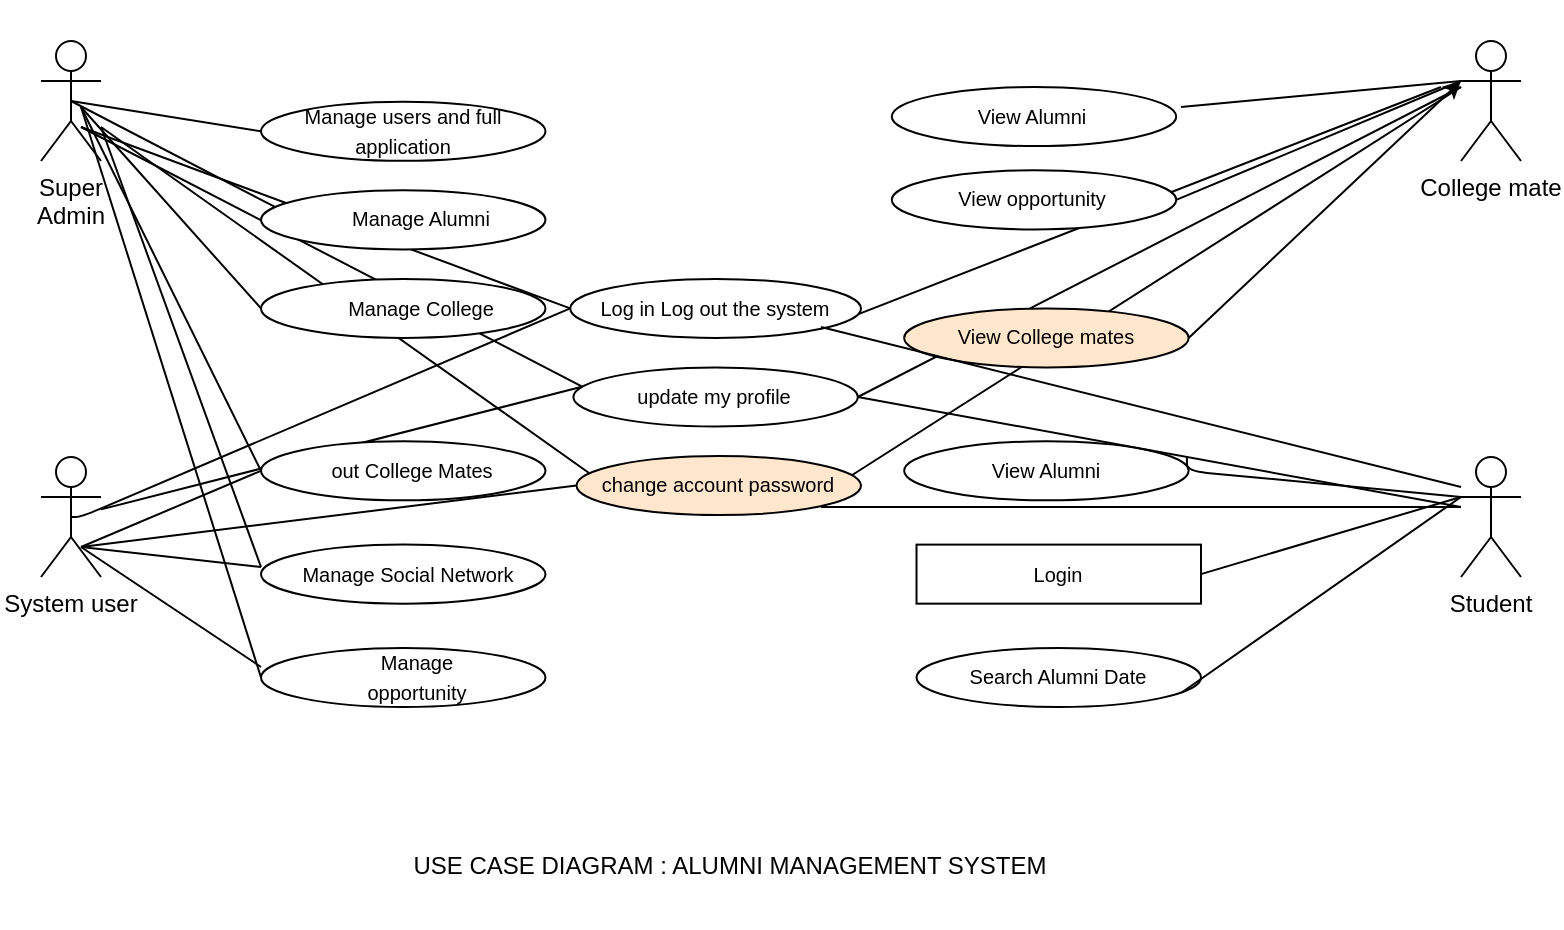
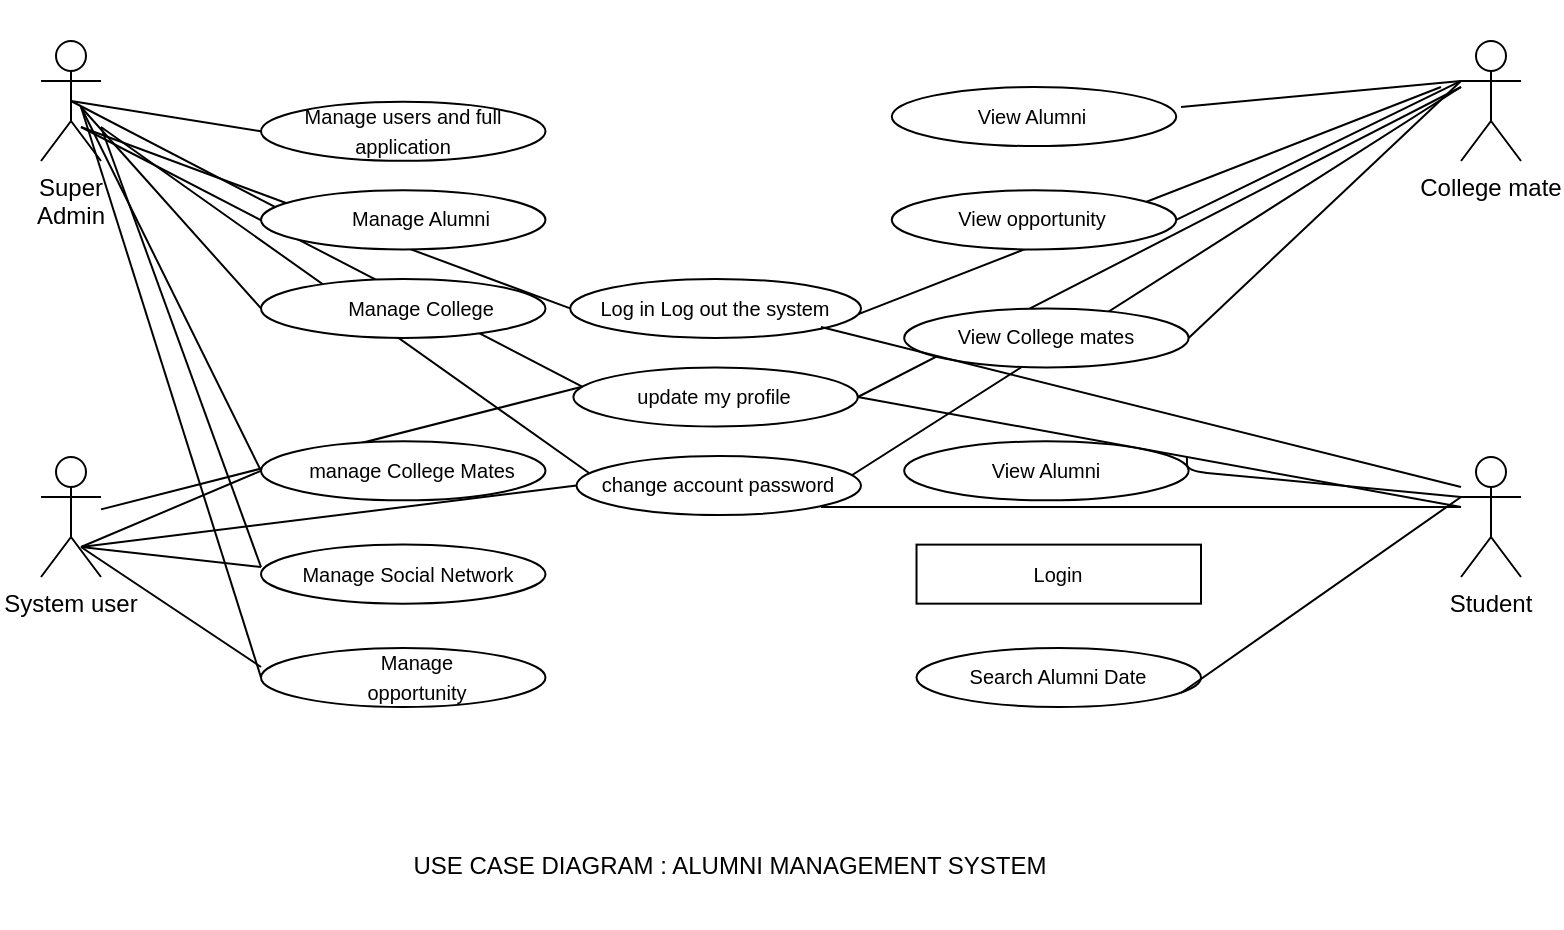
node "View opportunity": moved (1034, 200) -> (1034, 220)
node "View College mates": fillcolor #ffe6cc -> #ffffff
edge "View College mates" -> "College mate": arrowhead classic -> none
edge "Log in Log out the system" -- "System user": removed
node "out College Mates": label "out College Mates" -> "manage College Mates"
node "change account password": fillcolor #ffe6cc -> #ffffff
edge "Student" -- "Login": removed
